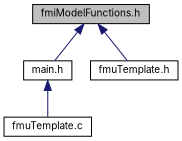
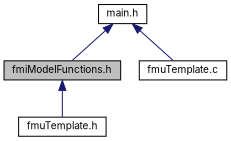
edge "main.h" -> "fmiModelFunctions.h": reversed
